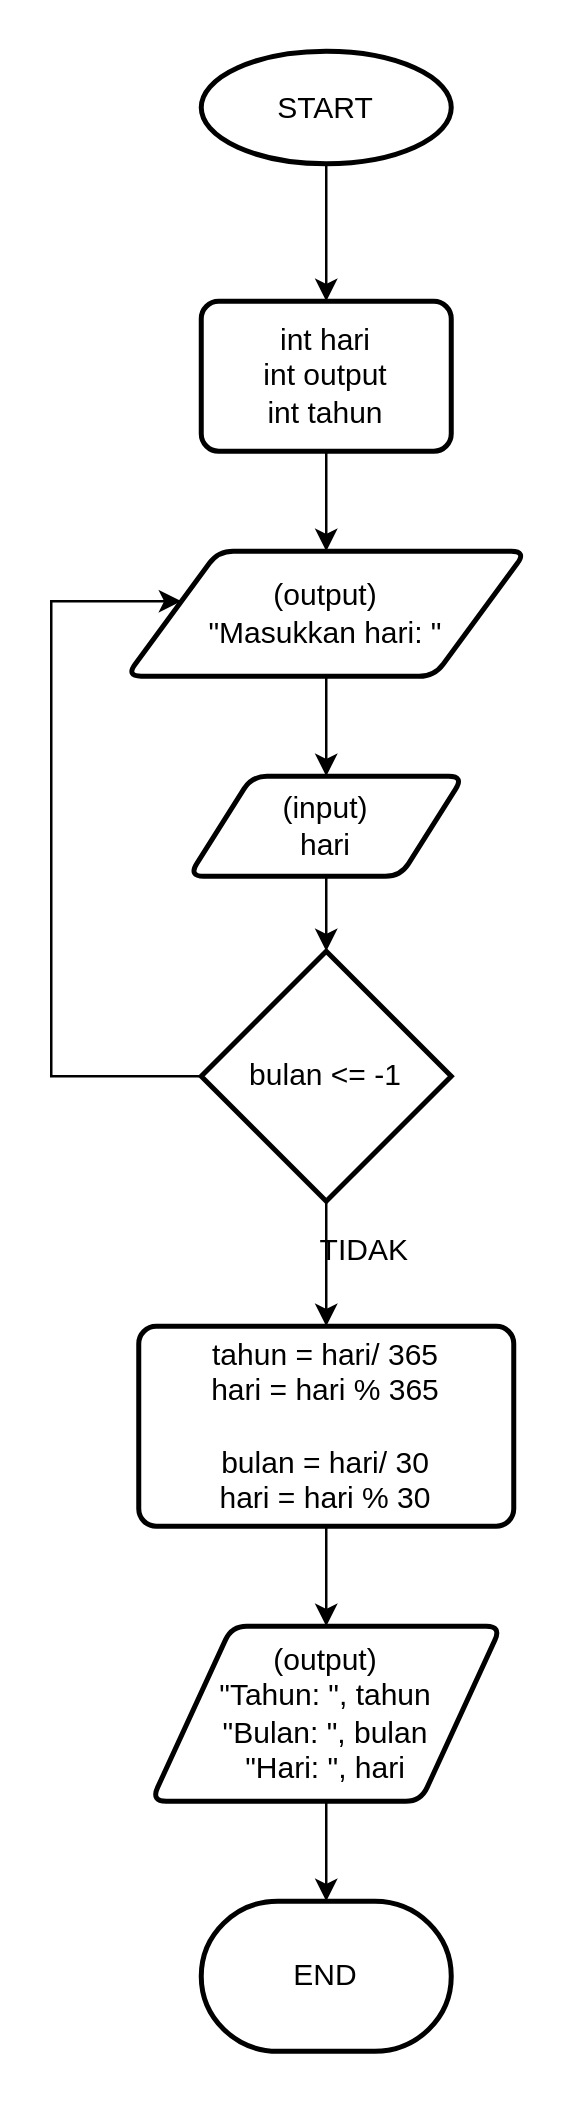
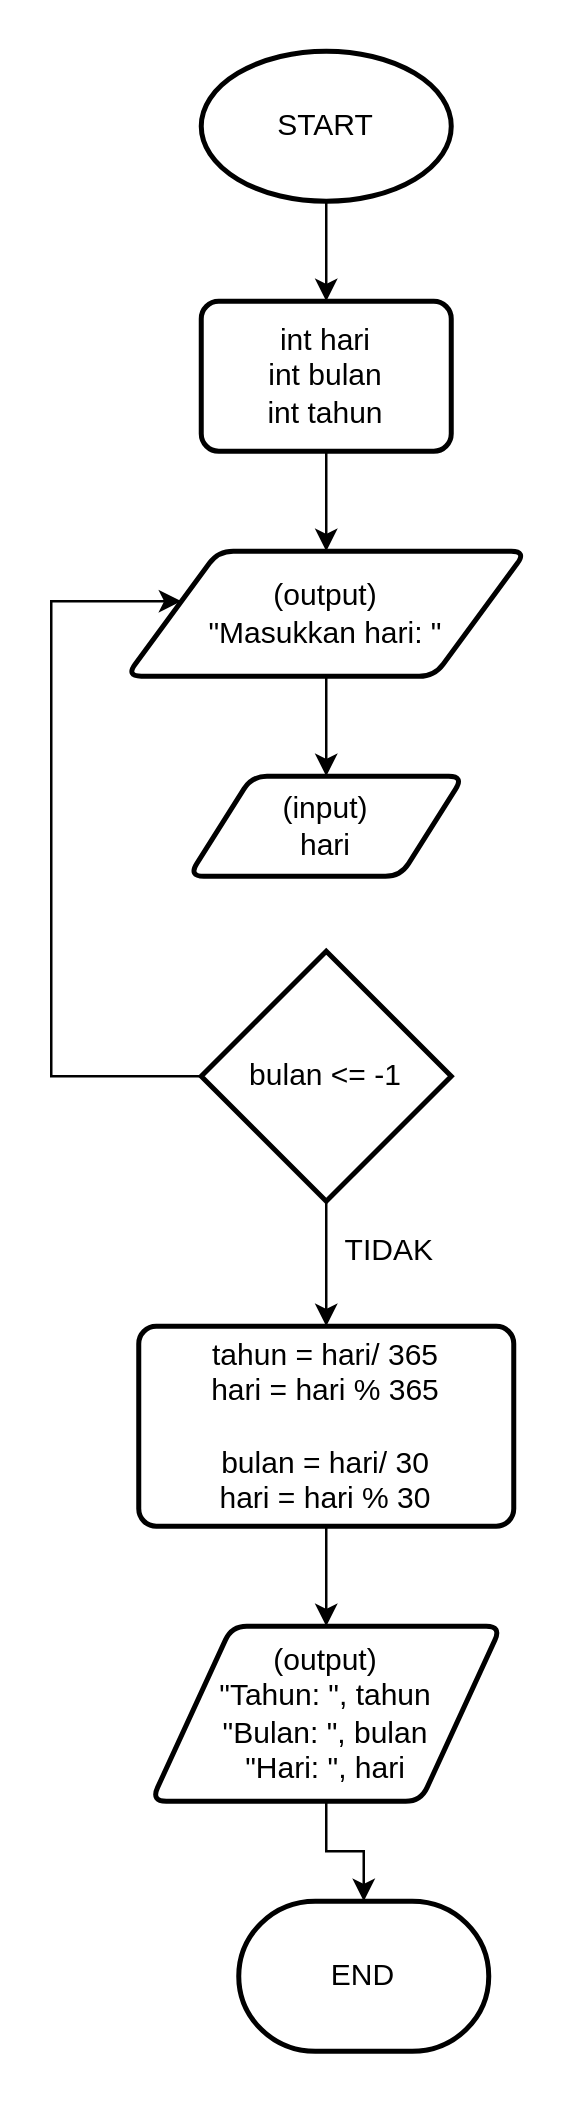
node "START": size 250x113 -> 250x150
node "int hari int output int tahun": label "int hari int output int tahun" -> "int hari int bulan int tahun"
edge "(input) hari" -> "bulan <= -1": removed
node "TIDAK": moved (364, 1251) -> (389, 1251)
node "END": moved (326, 1976) -> (364, 1976)
